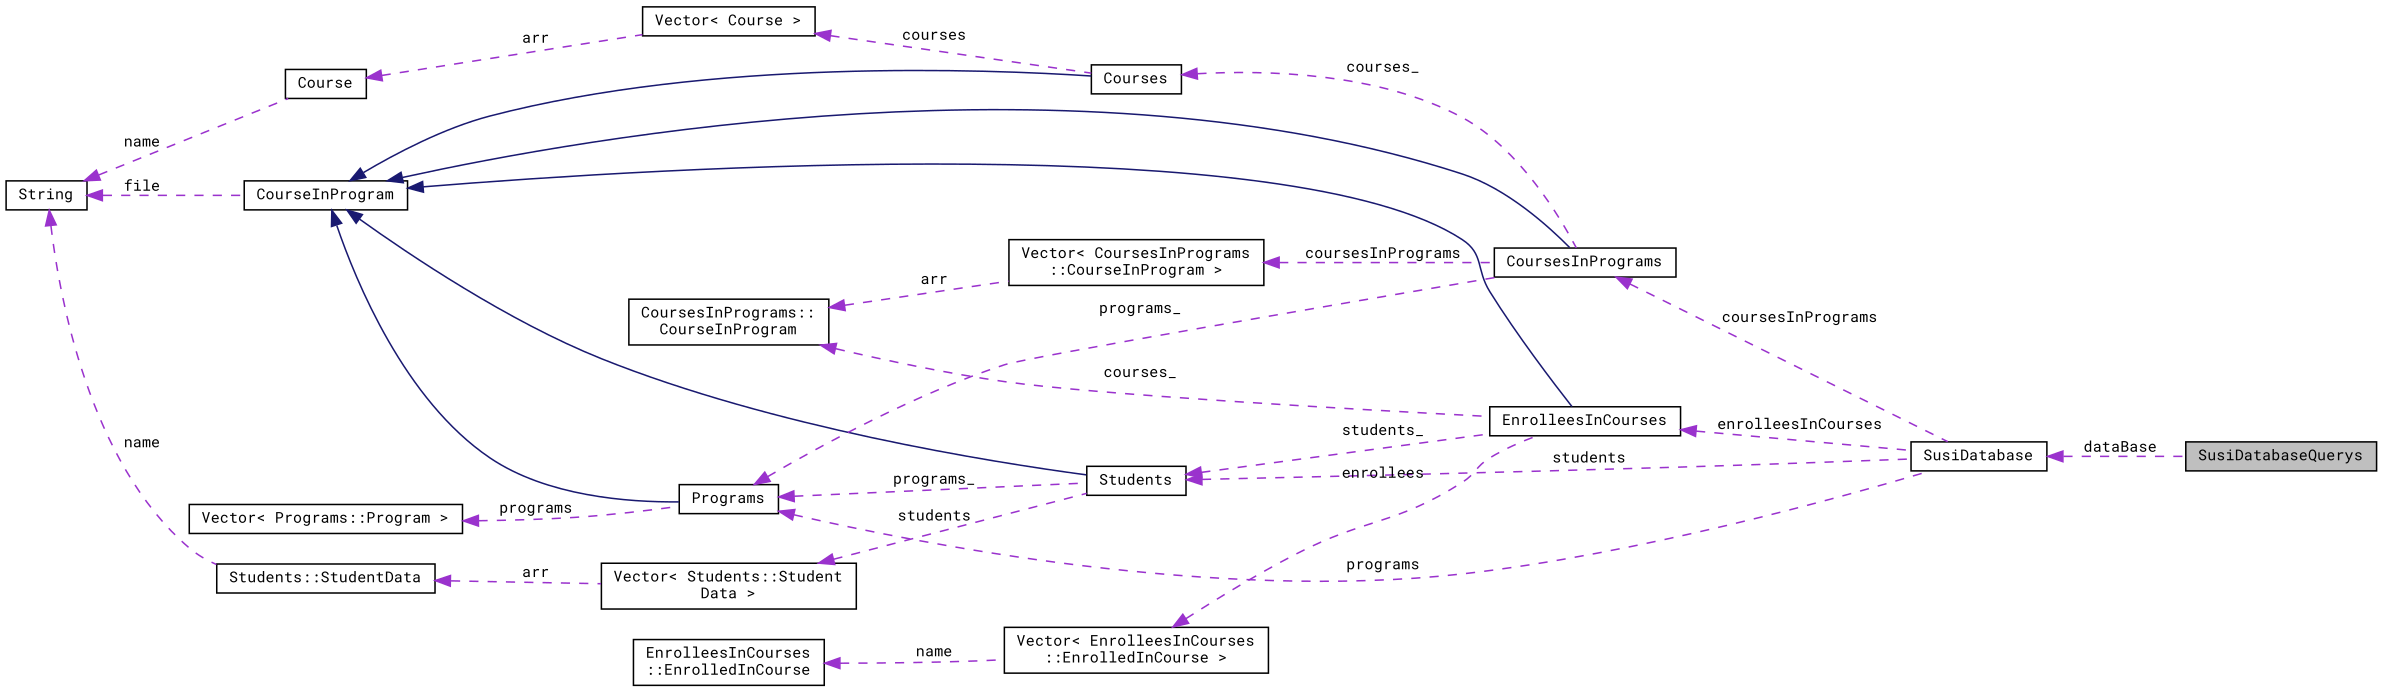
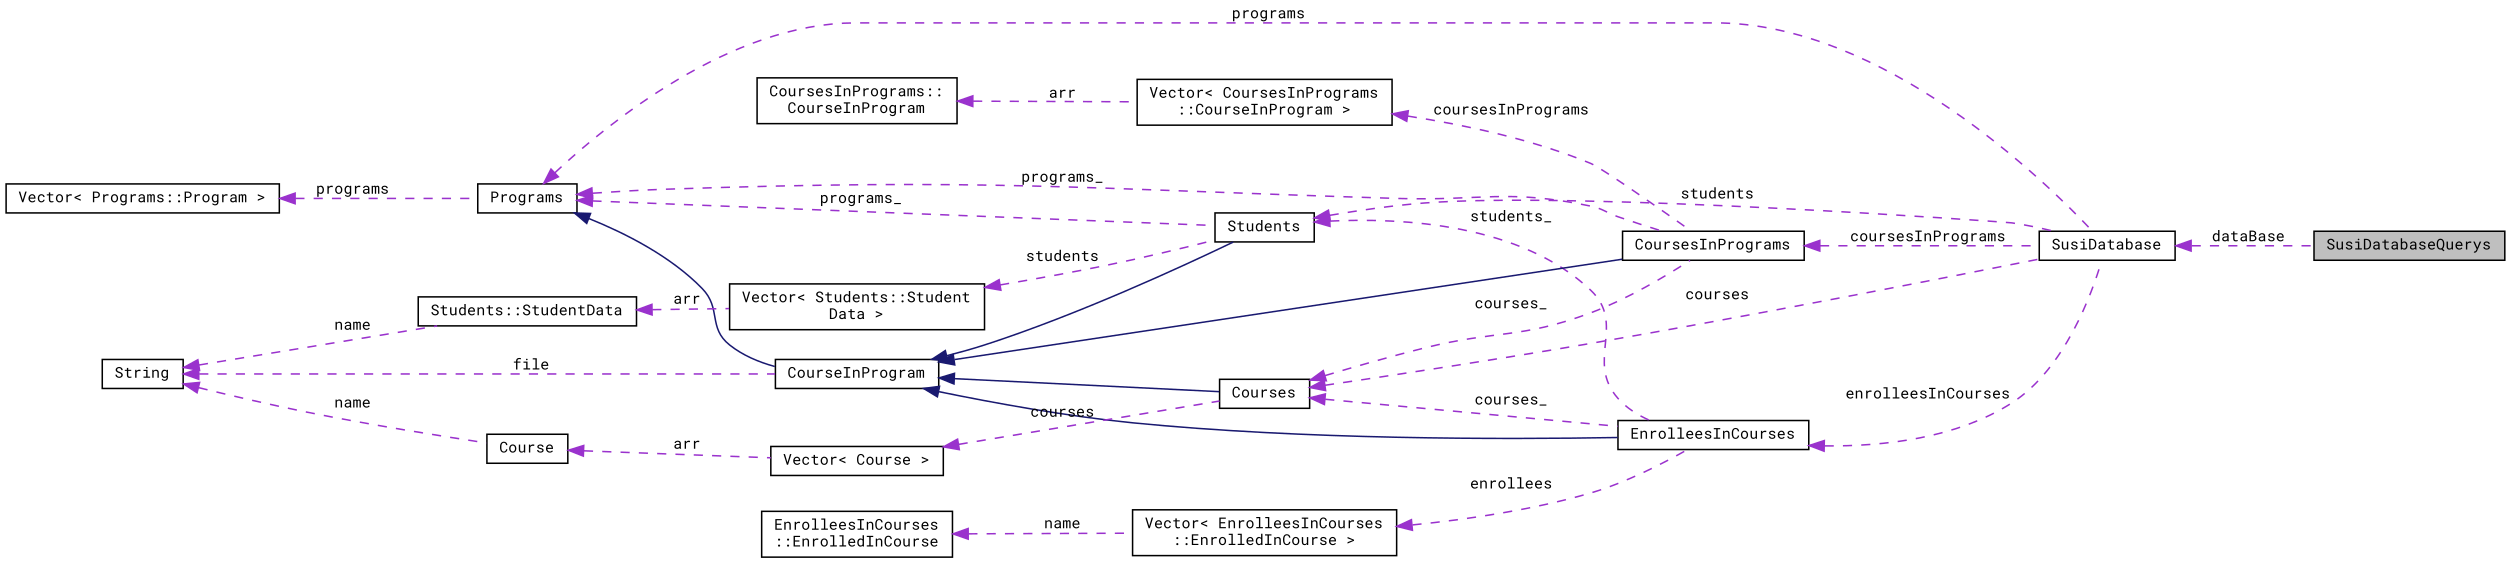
edge "SusiDatabase" -> "Courses": added, label "courses"
edge "EnrolleesInCourses" -> "CoursesInPrograms:: CourseInProgram": now "EnrolleesInCourses" -> "Courses"
edge "Programs" -> "CourseInProgram": reversed
